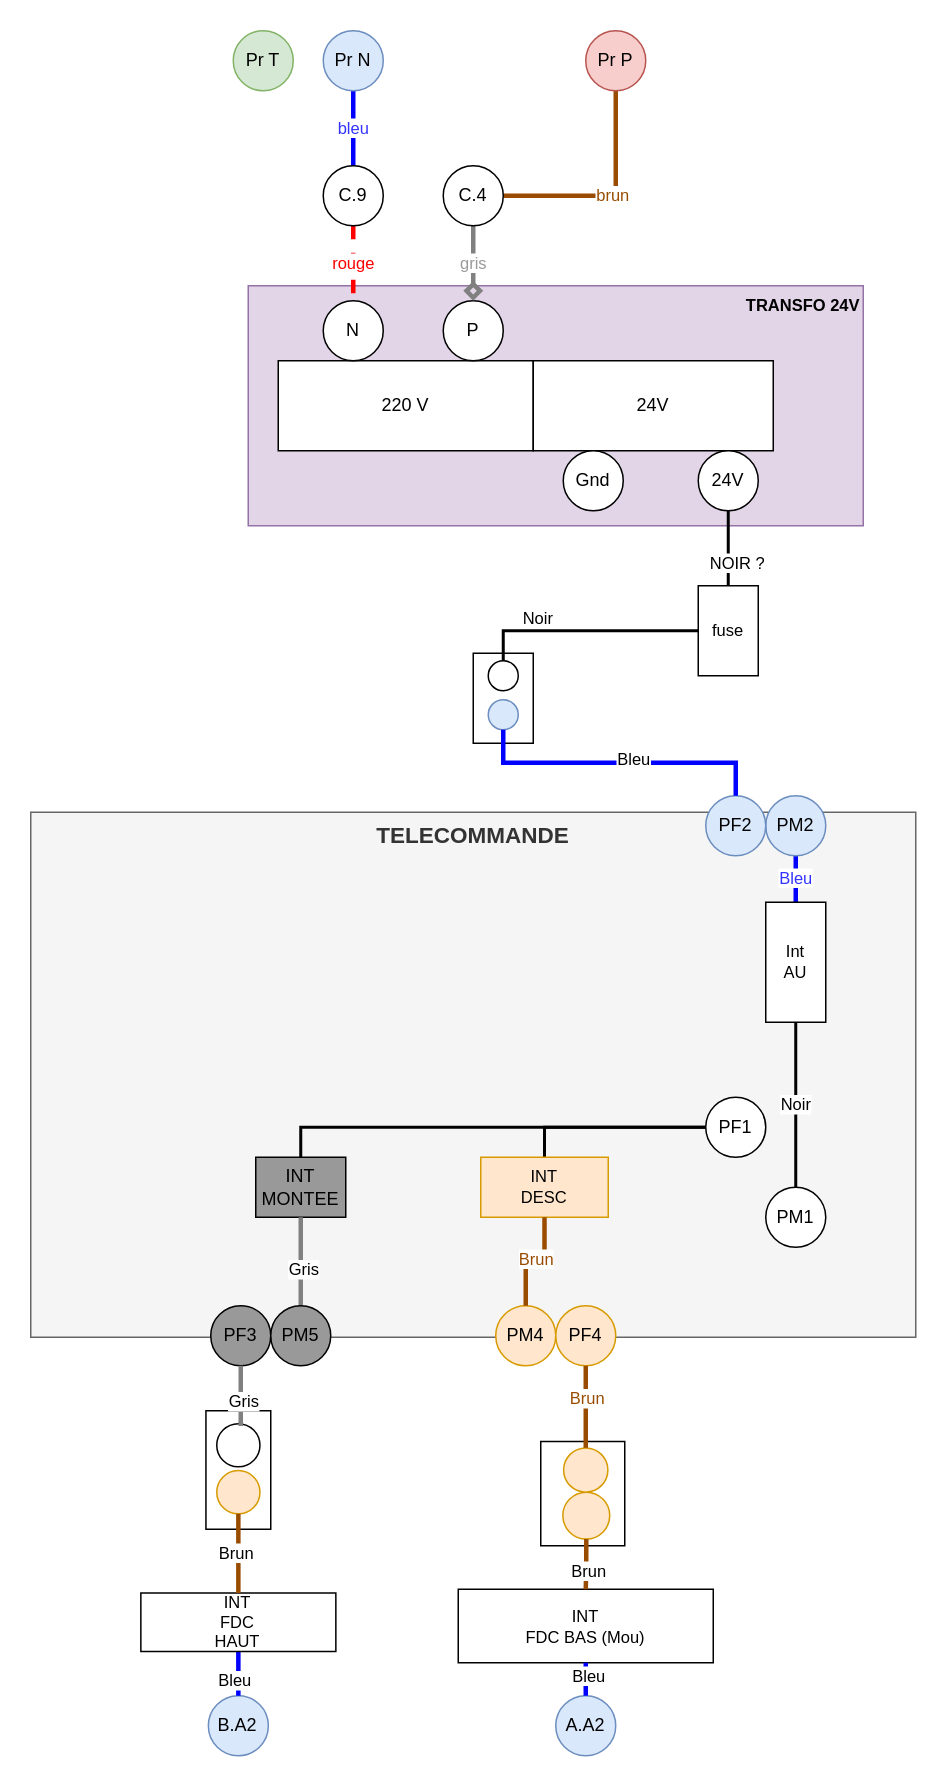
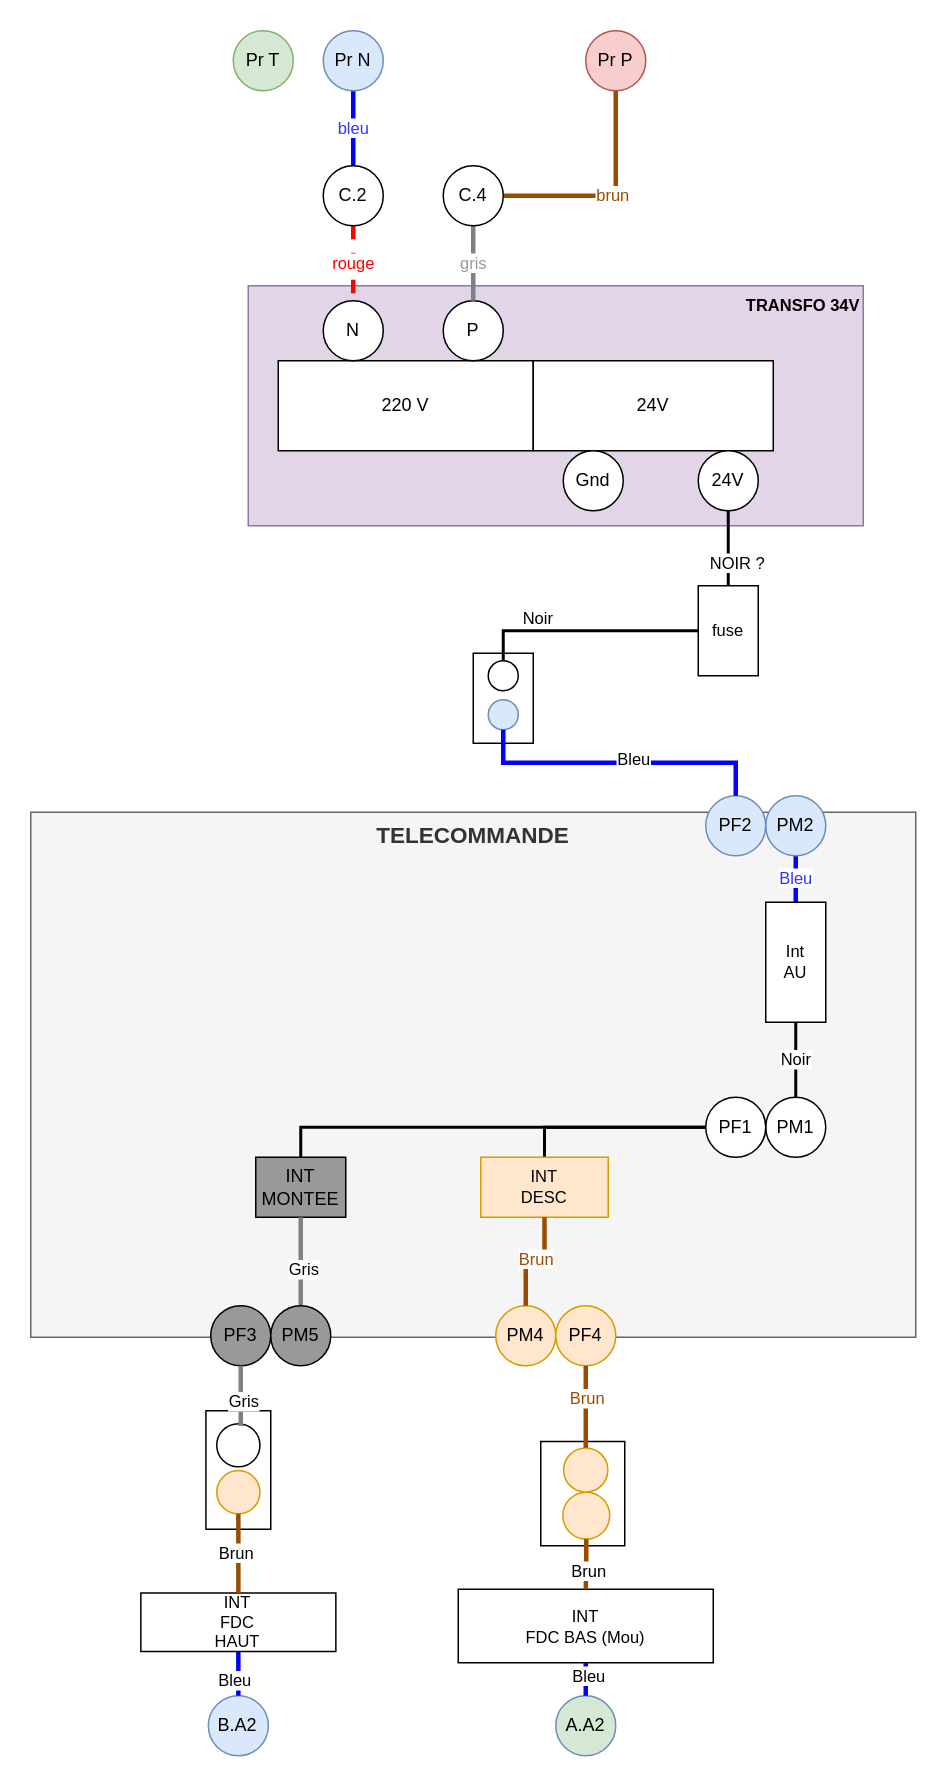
node "C.9": label "C.9" -> "C.2"
edge "C.4" -> "P": arrowhead diamond -> none
node "TRANSFO 24V": label "TRANSFO 24V" -> "TRANSFO 34V"
node "PM1": moved (796, 1217) -> (796, 1127)
node "A.A2": fillcolor #dae8fc -> #d5e8d4
